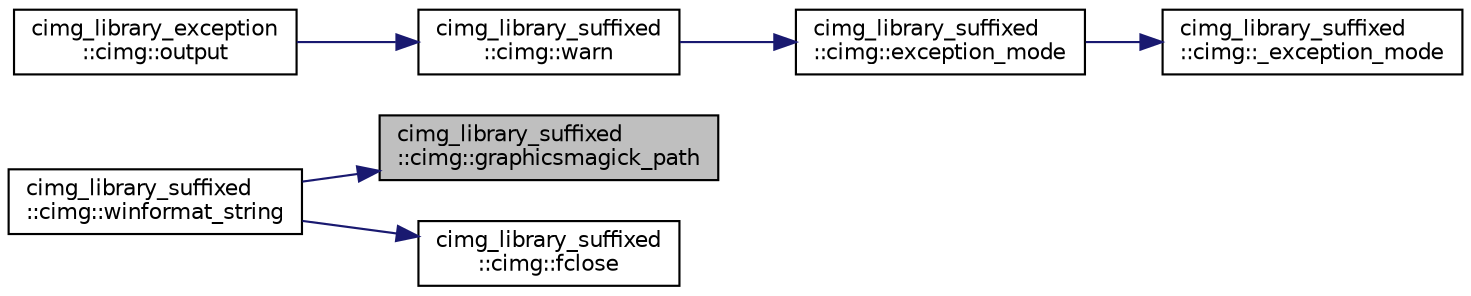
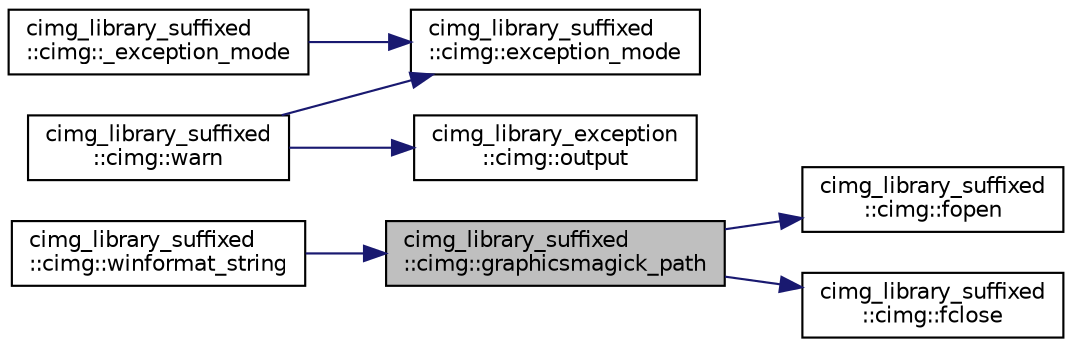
edge "cimg_library_exception ::cimg::output" -> "cimg_library_suffixed ::cimg::warn": reversed
edge "cimg_library_suffixed ::cimg::exception_mode" -> "cimg_library_suffixed ::cimg::_exception_mode": reversed
node "cimg_library_suffixed ::cimg::fopen": added
edge "cimg_library_suffixed ::cimg::winformat_string" -> "cimg_library_suffixed ::cimg::fclose": now "cimg_library_suffixed ::cimg::graphicsmagick_path" -> "cimg_library_suffixed ::cimg::fclose"
